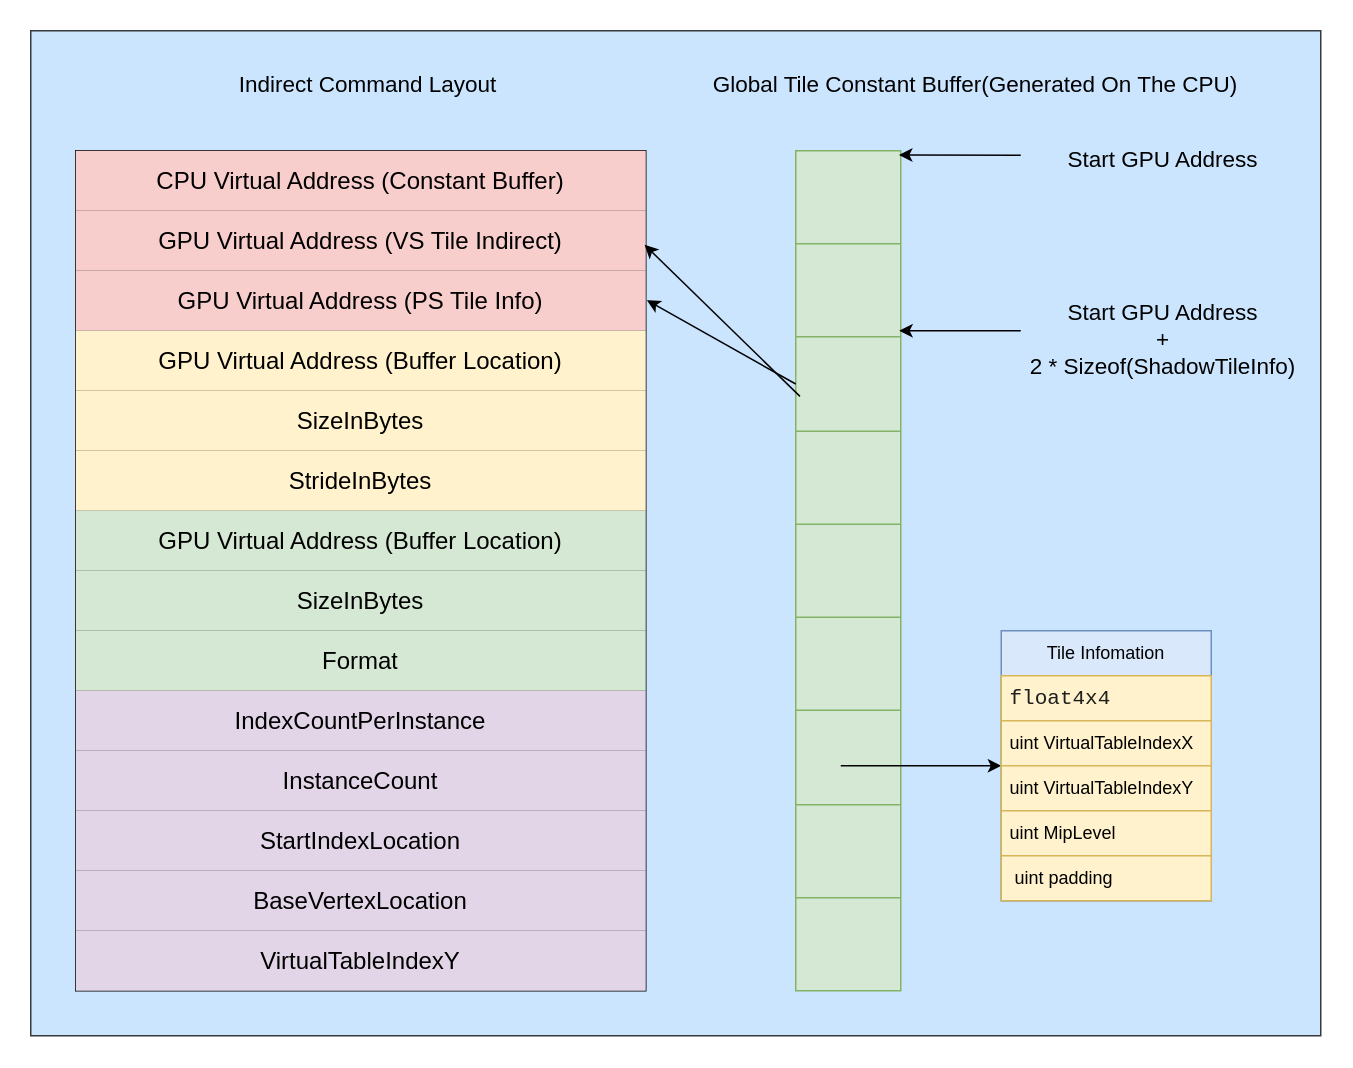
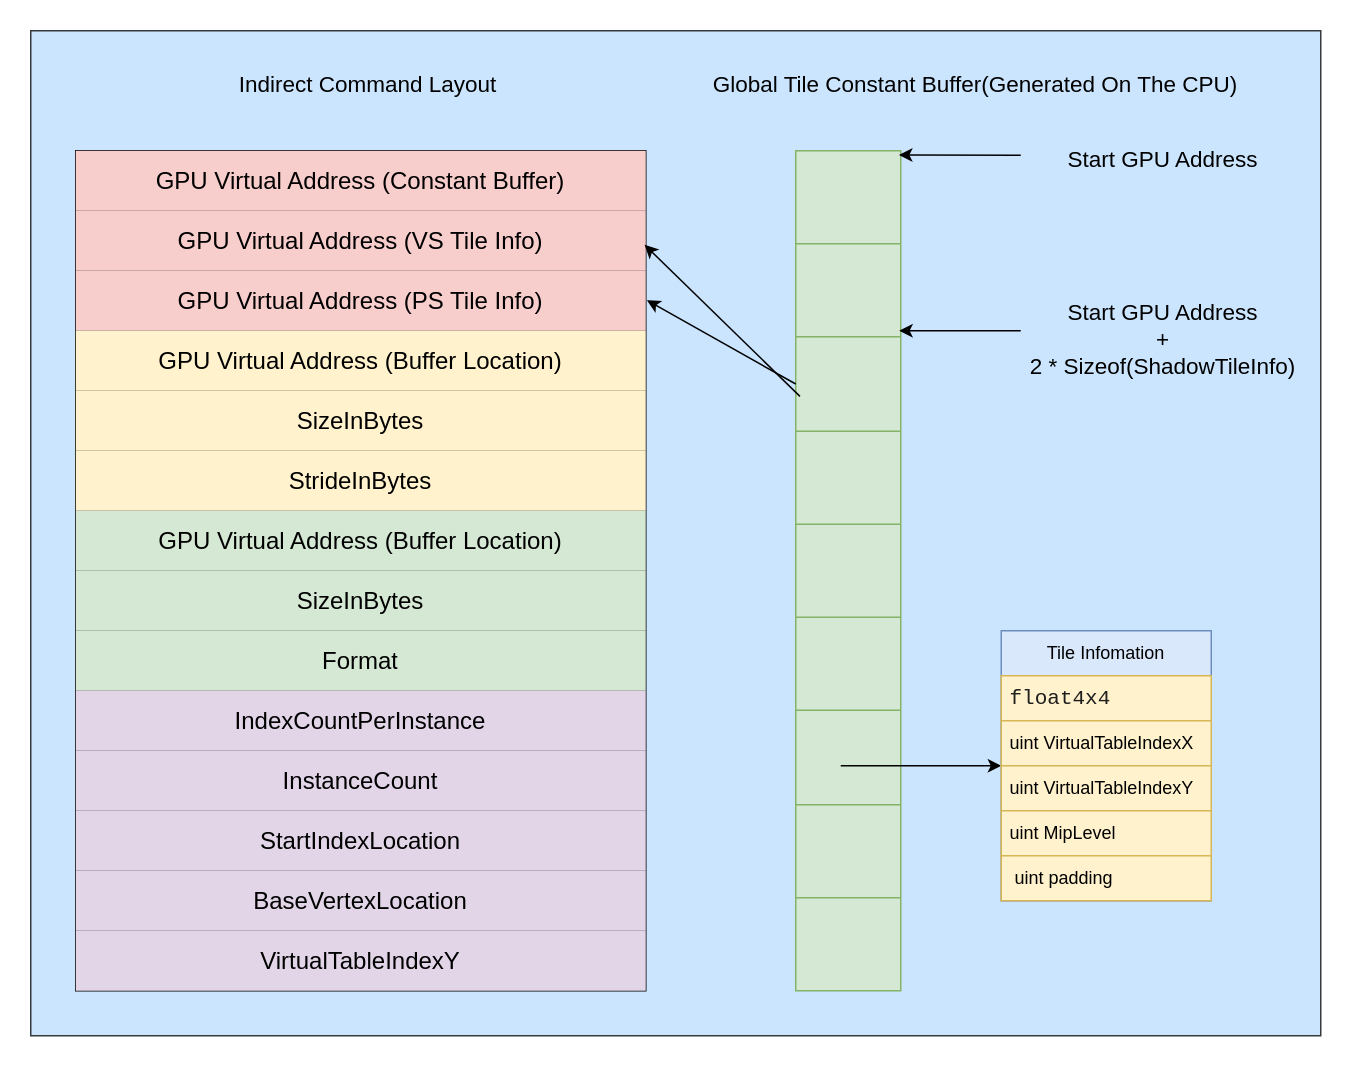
node "CPU Virtual Address (Constant Buffer)": label "CPU Virtual Address (Constant Buffer)" -> "GPU Virtual Address (Constant Buffer)"
node "GPU Virtual Address (VS Tile Indirect)": label "GPU Virtual Address (VS Tile Indirect)" -> "GPU Virtual Address (VS Tile Info)"
